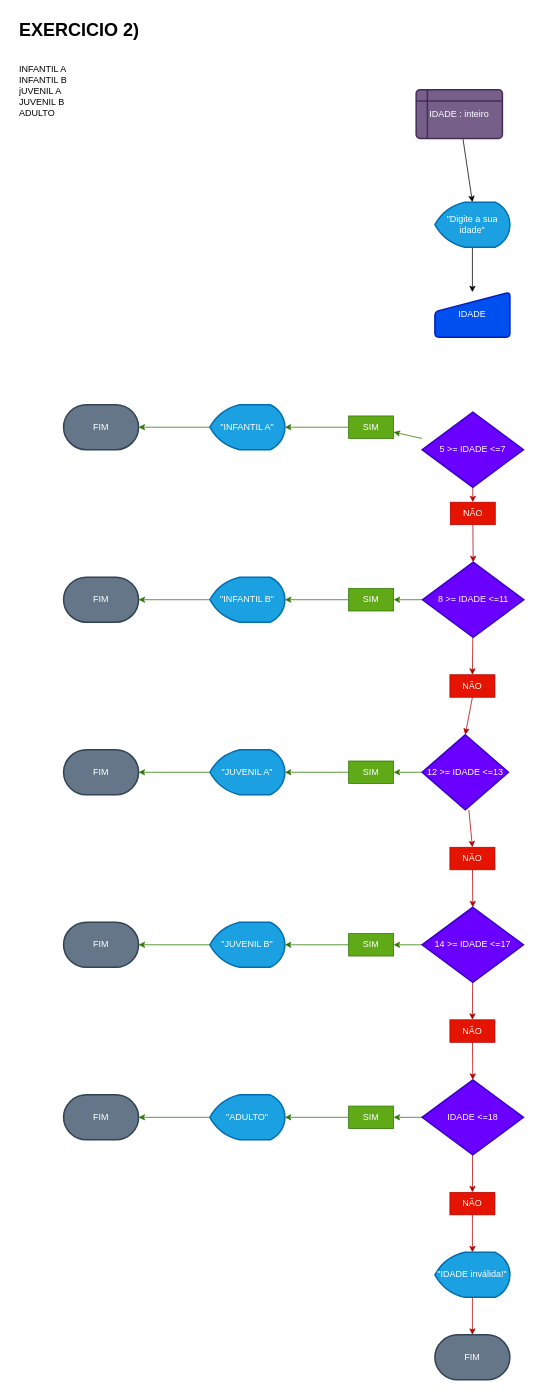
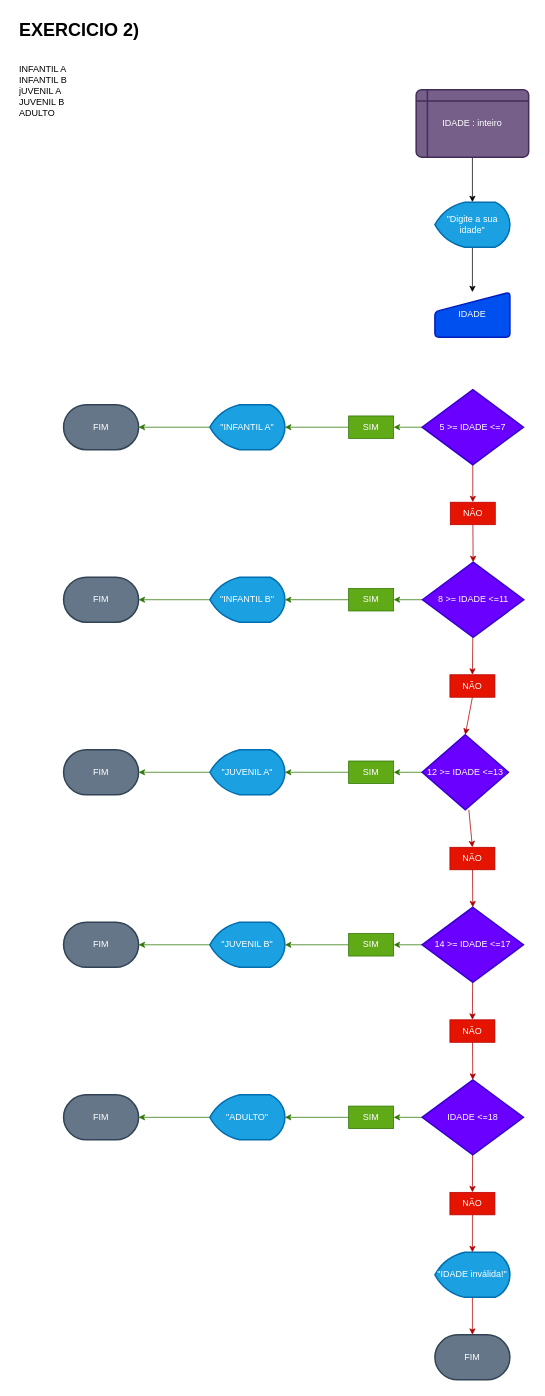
node "IDADE : inteiro": size 86x49 -> 113x68
node "5 >= IDADE <=7": moved (473, 450) -> (473, 427)
